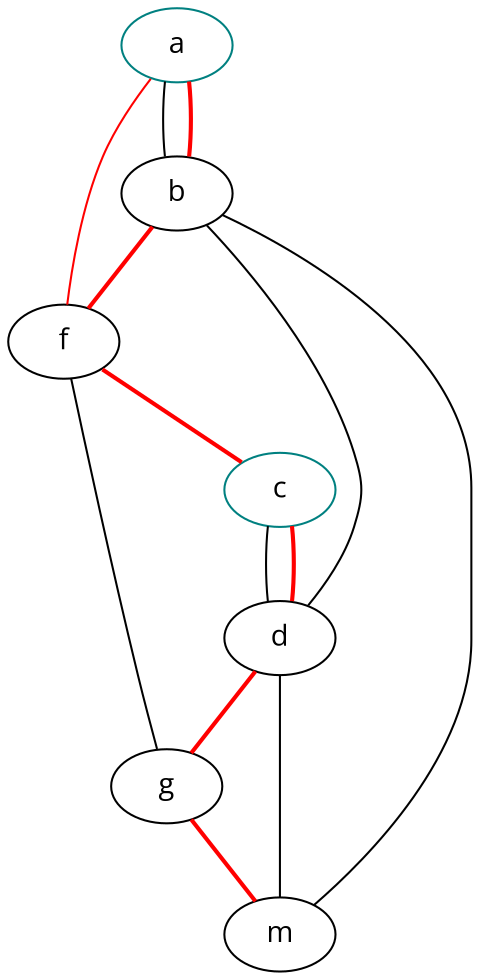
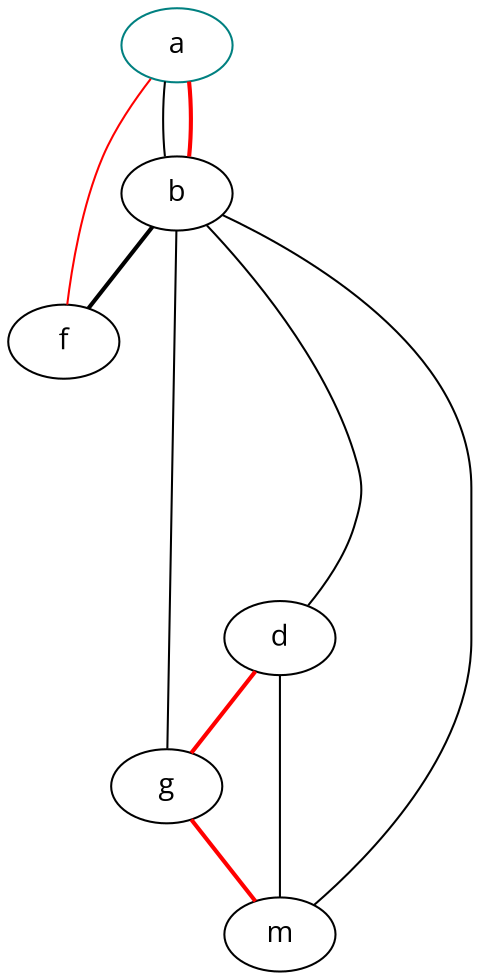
edge "b" -- "f": color red -> black
node "c": removed
edge "f" -- "g": now "b" -- "g"
